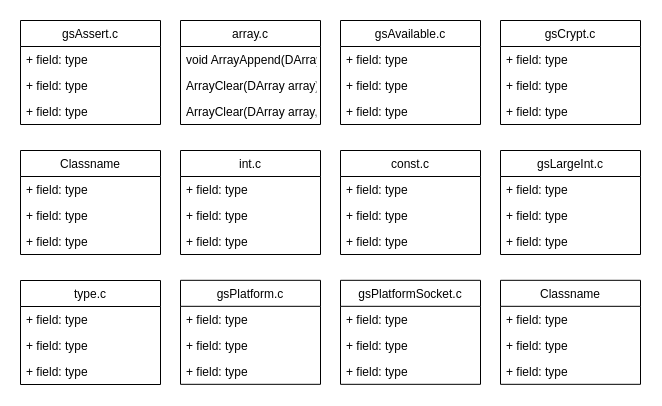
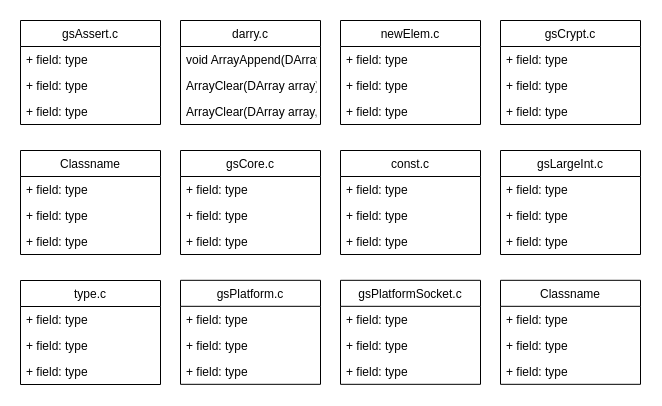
node "array.c": label "array.c" -> "darry.c"
node "gsAvailable.c": label "gsAvailable.c" -> "newElem.c"
node "int.c": label "int.c" -> "gsCore.c"
